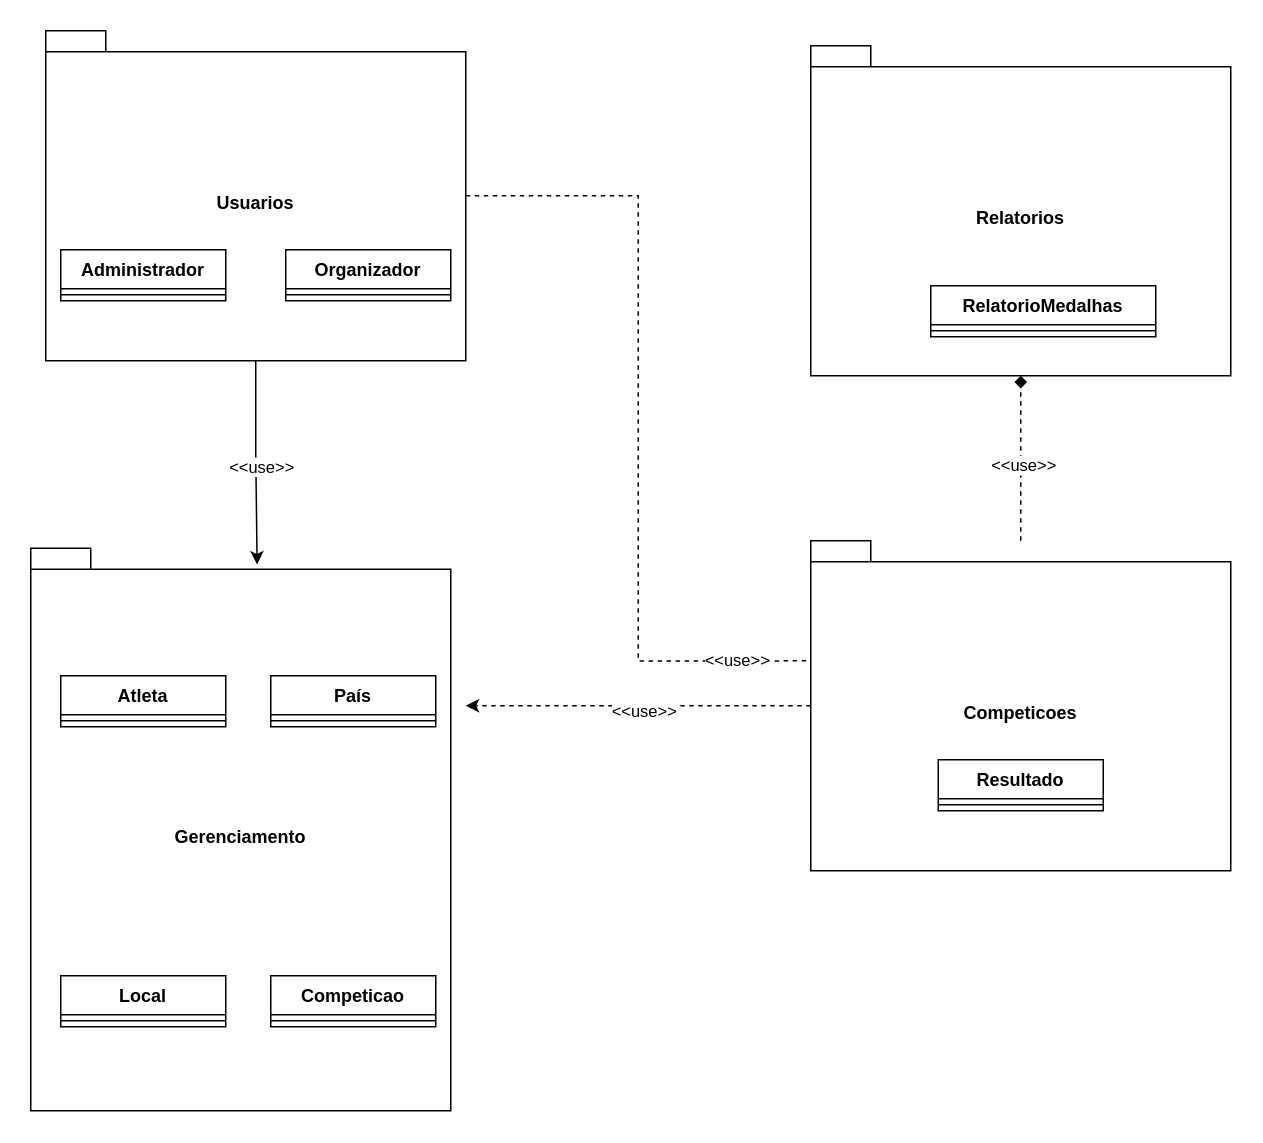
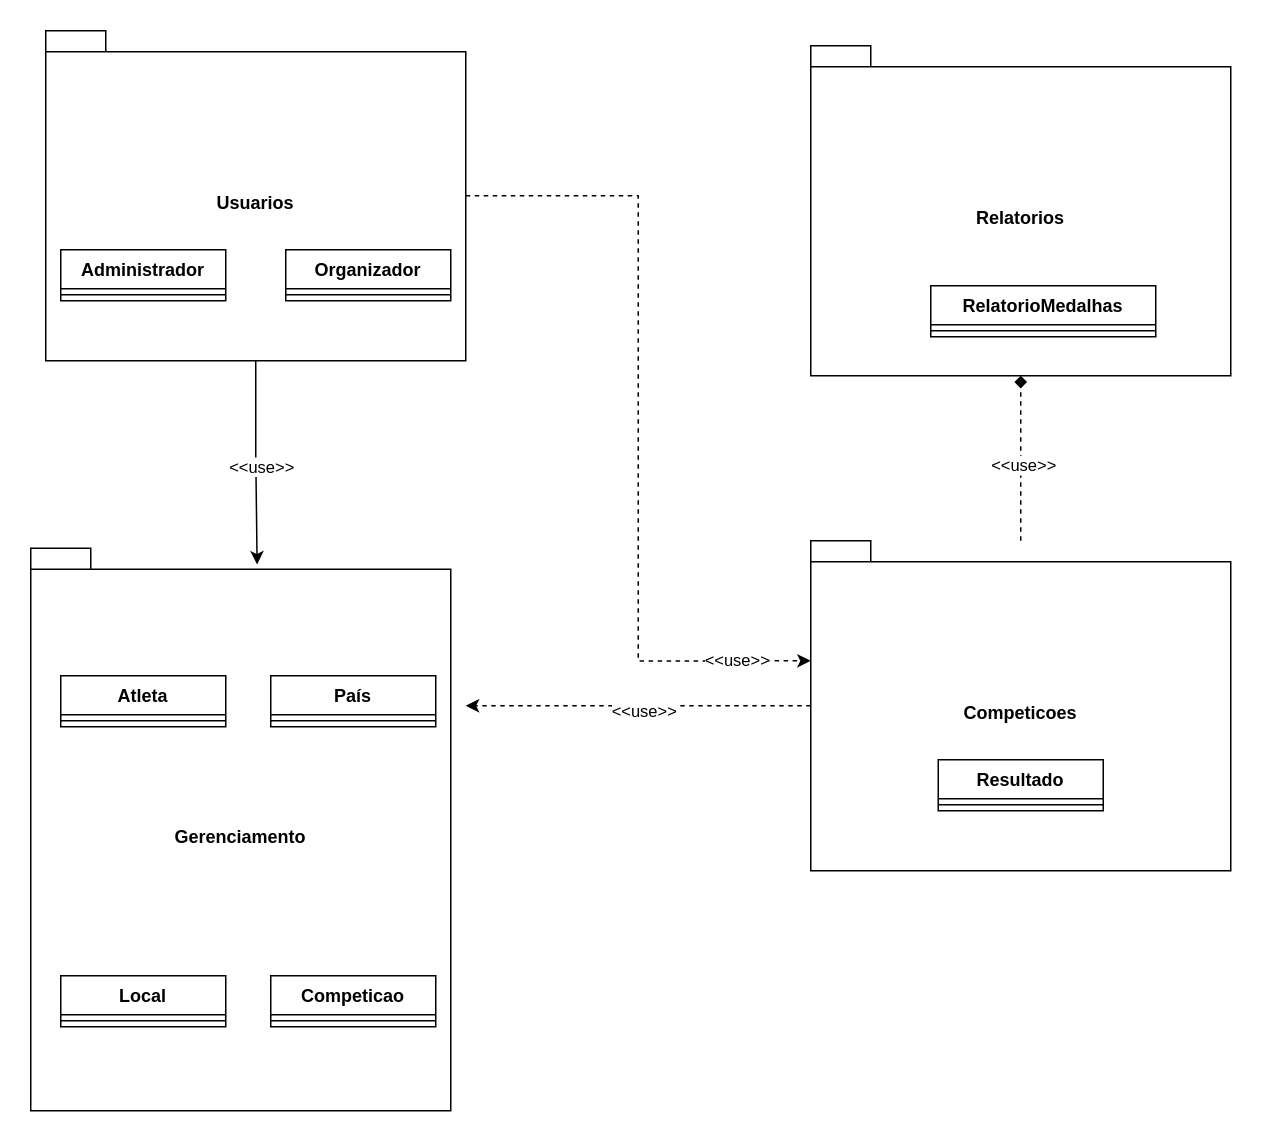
edge "Usuarios" -- "Competicoes": arrowhead none -> classic
